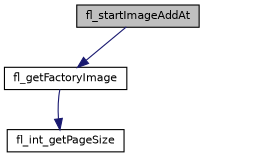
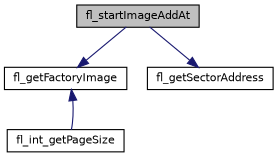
node "fl_getSectorAddress": added
edge "fl_getFactoryImage" -> "fl_int_getPageSize": reversed
